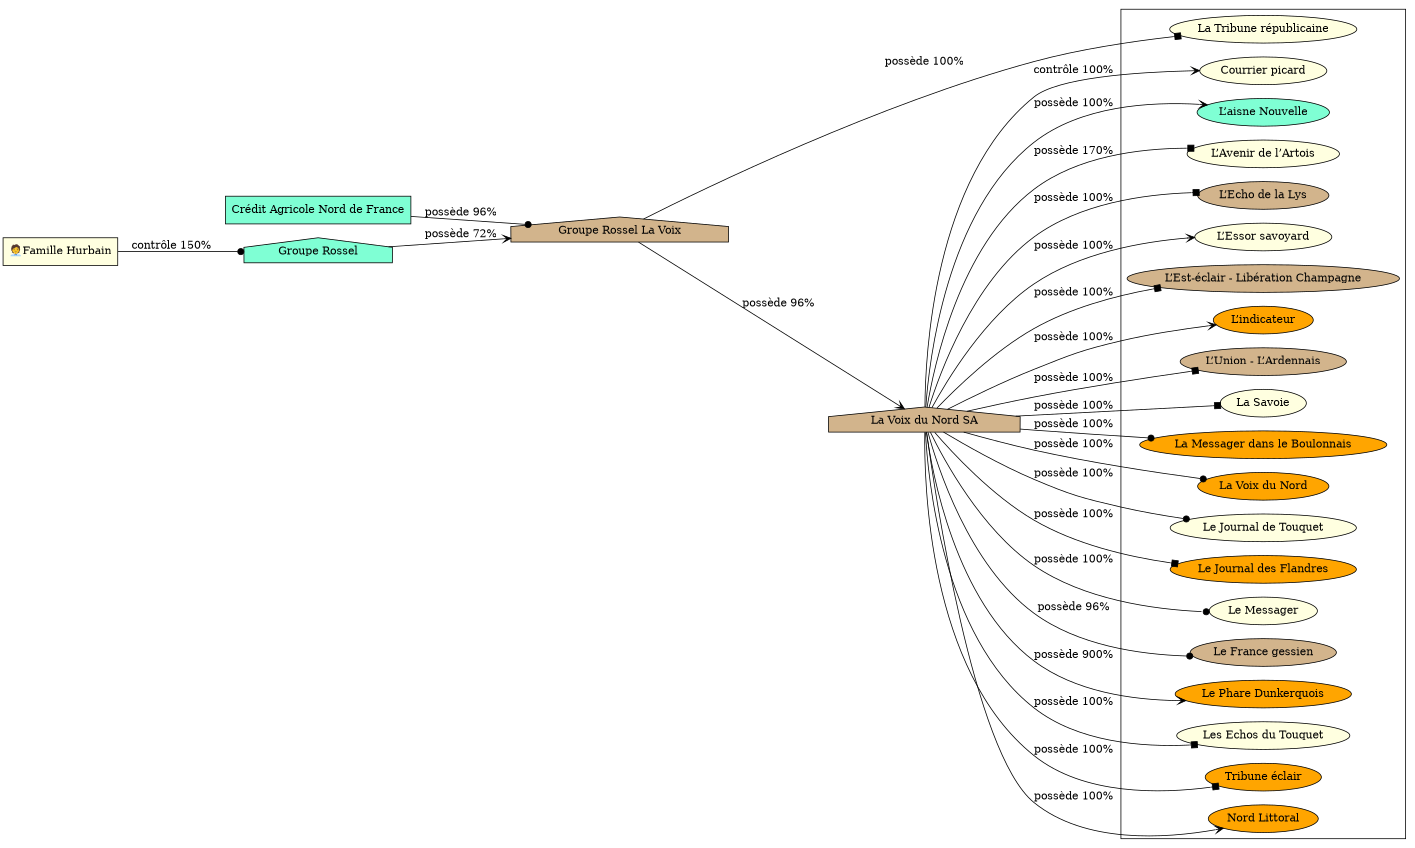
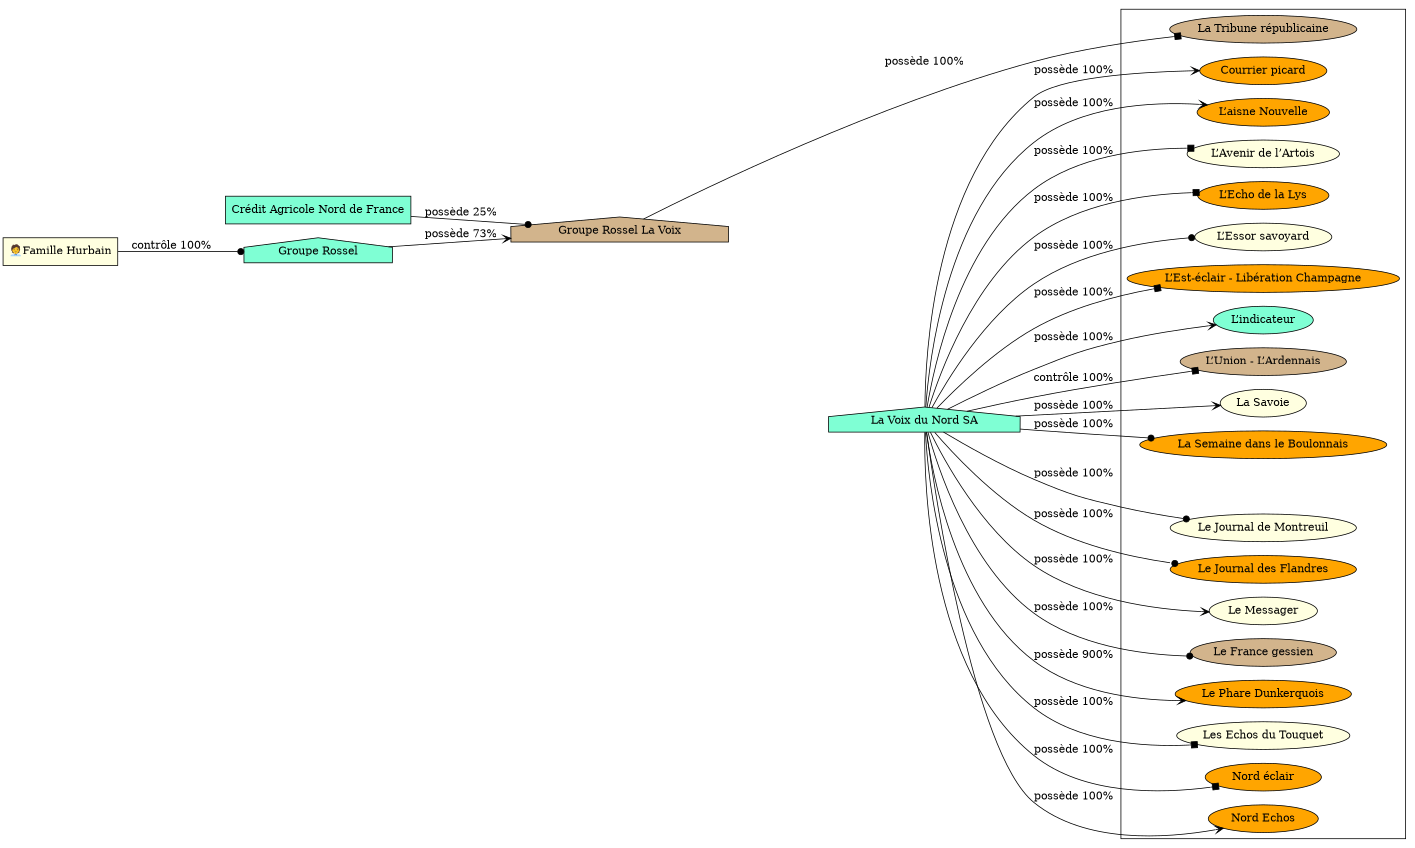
node "La Tribune républicaine": fillcolor lightyellow -> tan
edge "La Voix du Nord SA" -> "Courrier picard": label "contrôle 100%" -> "possède 100%"
node "Courrier picard": fillcolor lightyellow -> orange
node "L’aisne Nouvelle": fillcolor aquamarine -> orange
edge "La Voix du Nord SA" -> "L’Avenir de l’Artois": label "possède 170%" -> "possède 100%"
node "L’Echo de la Lys": fillcolor tan -> orange
edge "Crédit Agricole Nord de France" -> "Groupe Rossel La Voix": label "possède 96%" -> "possède 25%"
edge "Groupe Rossel" -> "Groupe Rossel La Voix": label "possède 72%" -> "possède 73%"
edge "🧑‍💼Famille Hurbain" -> "Groupe Rossel": label "contrôle 150%" -> "contrôle 100%"
node "L’Est-éclair - Libération Champagne": fillcolor tan -> orange
edge "La Voix du Nord SA" -> "L’Essor savoyard": arrowhead vee -> dot
node "L’indicateur": fillcolor orange -> aquamarine
edge "Groupe Rossel La Voix" -> "La Voix du Nord SA": removed, label "possède 96%"
edge "La Voix du Nord SA" -> "L’Union - L’Ardennais": label "possède 100%" -> "contrôle 100%"
edge "La Voix du Nord SA" -> "La Savoie": arrowhead box -> vee
node "La Voix du Nord SA": fillcolor tan -> aquamarine
node "La Messager dans le Boulonnais": label "La Messager dans le Boulonnais" -> "La Semaine dans le Boulonnais"
node "La Voix du Nord": removed
edge "La Voix du Nord SA" -> "Le Journal des Flandres": arrowhead box -> dot
node "Le Journal de Touquet": label "Le Journal de Touquet" -> "Le Journal de Montreuil"
edge "La Voix du Nord SA" -> "Le Messager": arrowhead dot -> vee
edge "La Voix du Nord SA" -> "Le France gessien": label "possède 96%" -> "possède 100%"
node "Tribune éclair": label "Tribune éclair" -> "Nord éclair"
node "Nord Littoral": label "Nord Littoral" -> "Nord Echos"
